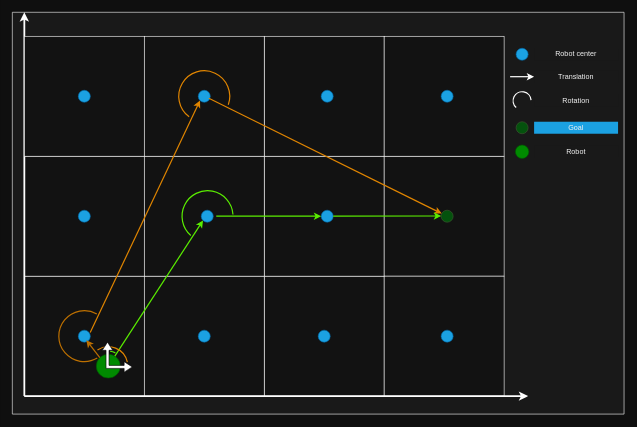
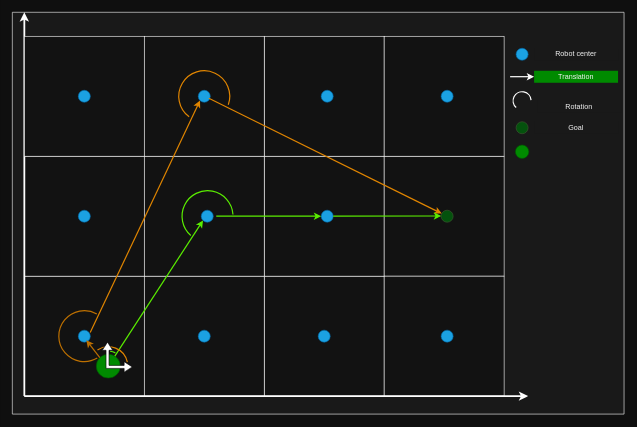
node "Translation": fillcolor #191919 -> #008a00
node "Rotation": moved (576, 101) -> (579, 107)
node "Goal": fillcolor #1ba1e2 -> #191919
node "Robot": removed
